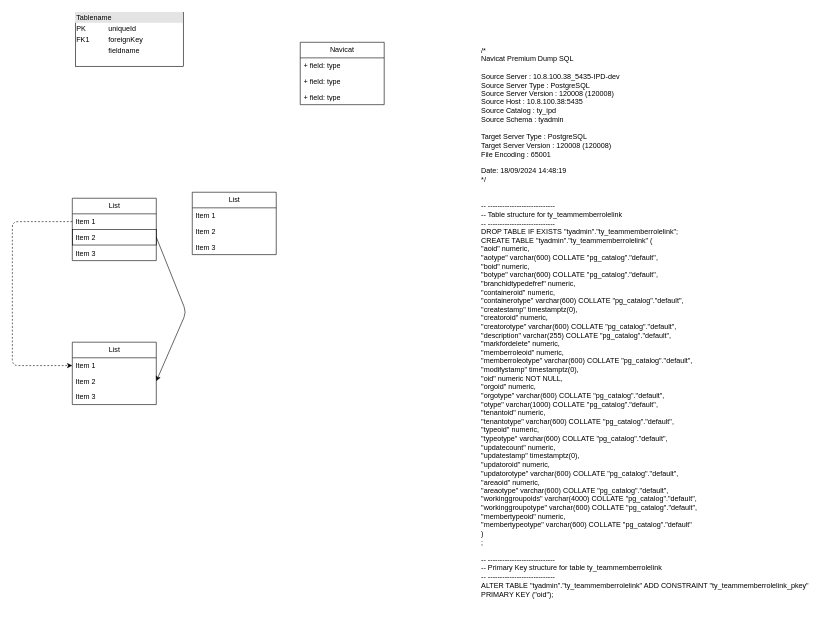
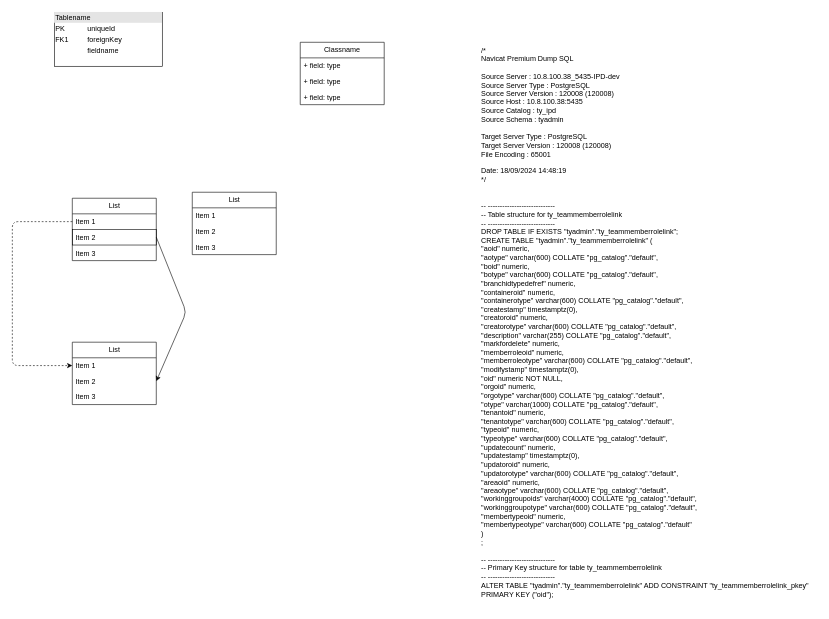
node "Tablename PK uniqueId FK1 foreignKey fieldname": moved (129, 39) -> (108, 39)
node "Navicat": label "Navicat" -> "Classname"
